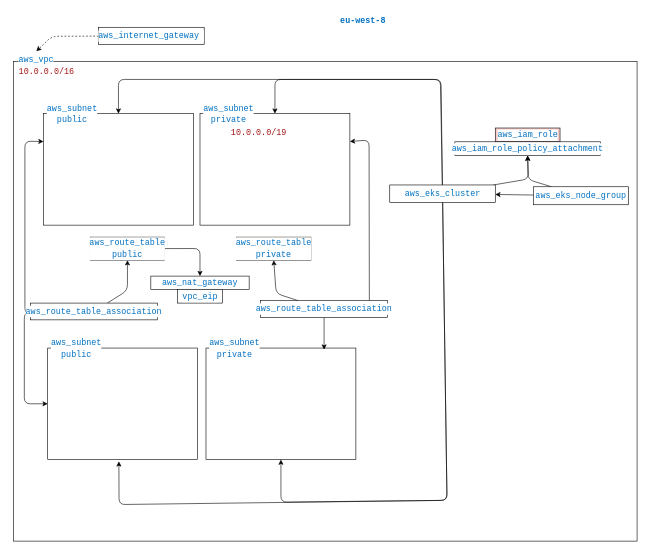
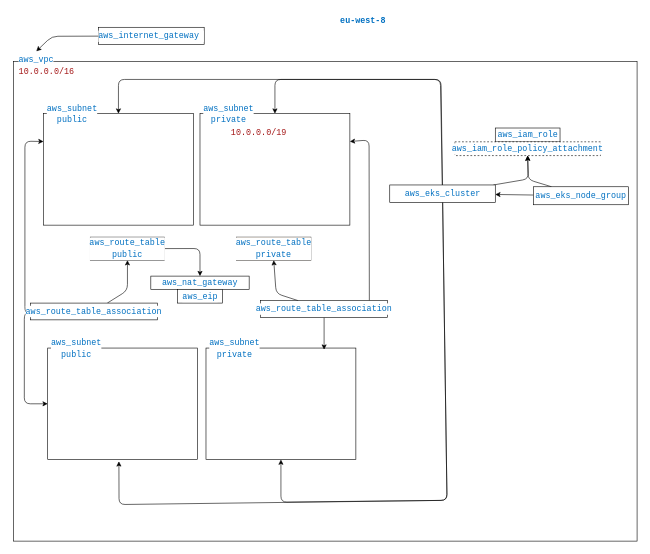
edge "aws_internet_gateway" -> "aws_vpc": style dashed -> solid
node "aws_iam_role": fillcolor #f8cecc -> #ffffff
node "aws_iam_role_policy_attachment": style solid -> dashed
node "vpc_eip": label "vpc_eip" -> "aws_eip"
